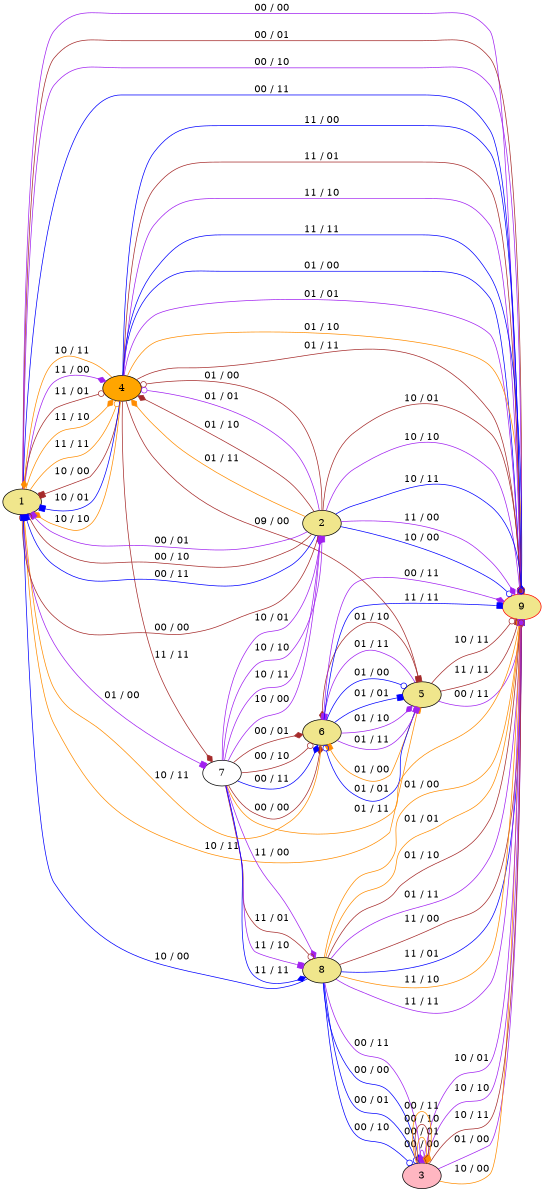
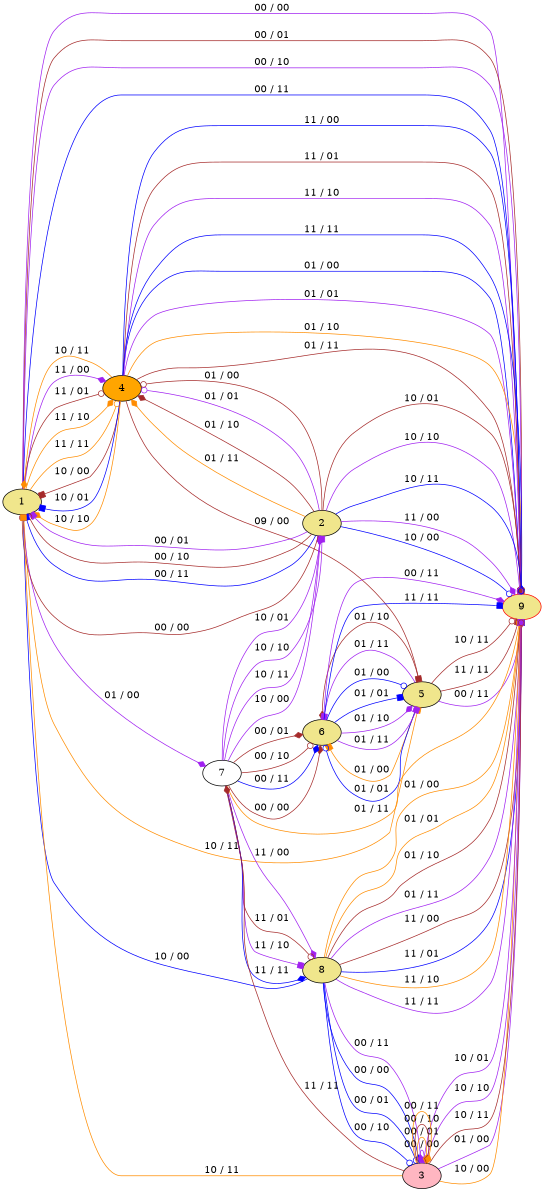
edge "4" -> "7": now "3" -> "7"
edge "1" -> "7": arrowhead box -> diamond
edge "6" -> "1": now "3" -> "1"
edge "8" -> "1": arrowhead box -> odot
